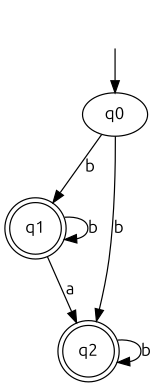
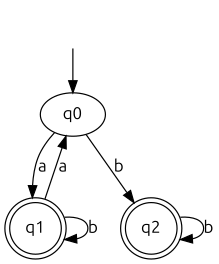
edge "q0" -> "q1": label "b" -> "a"
edge "q1" -> "q2": now "q1" -> "q0"
